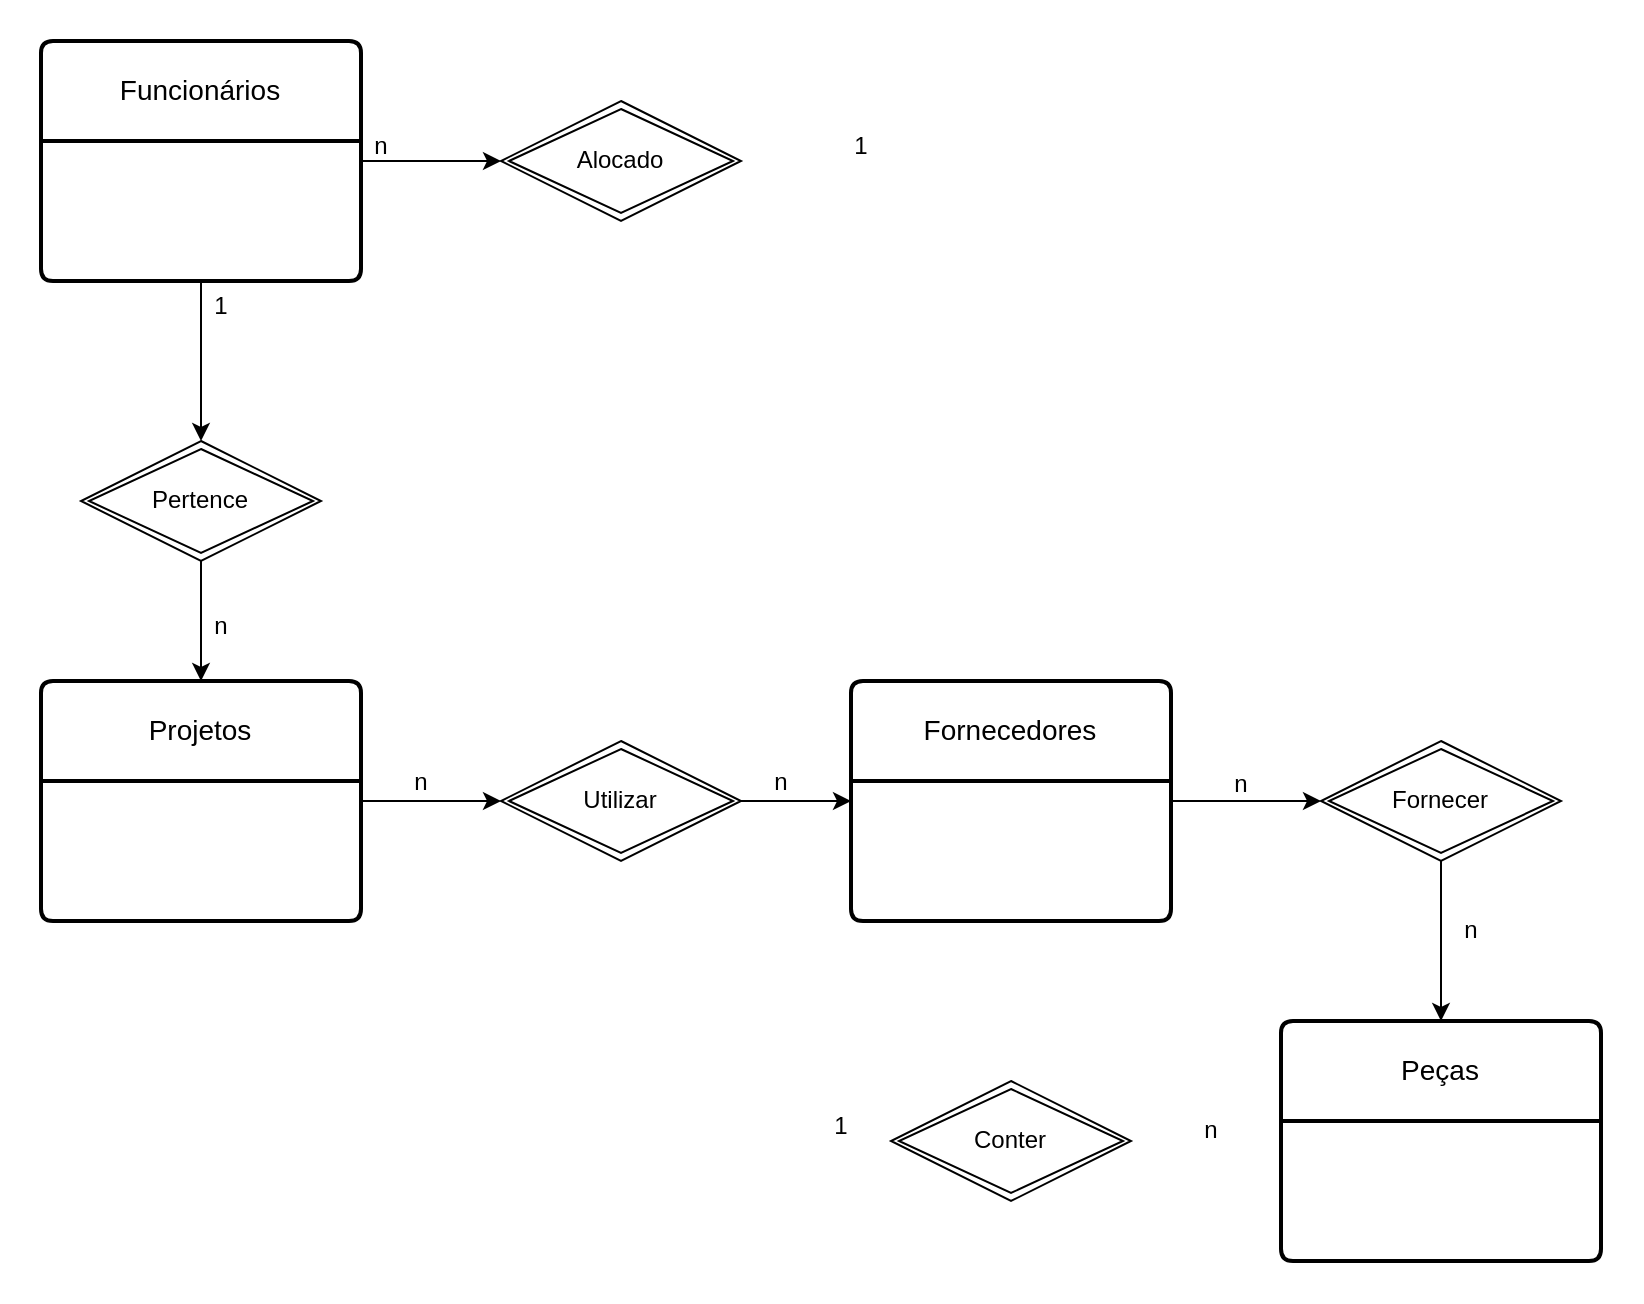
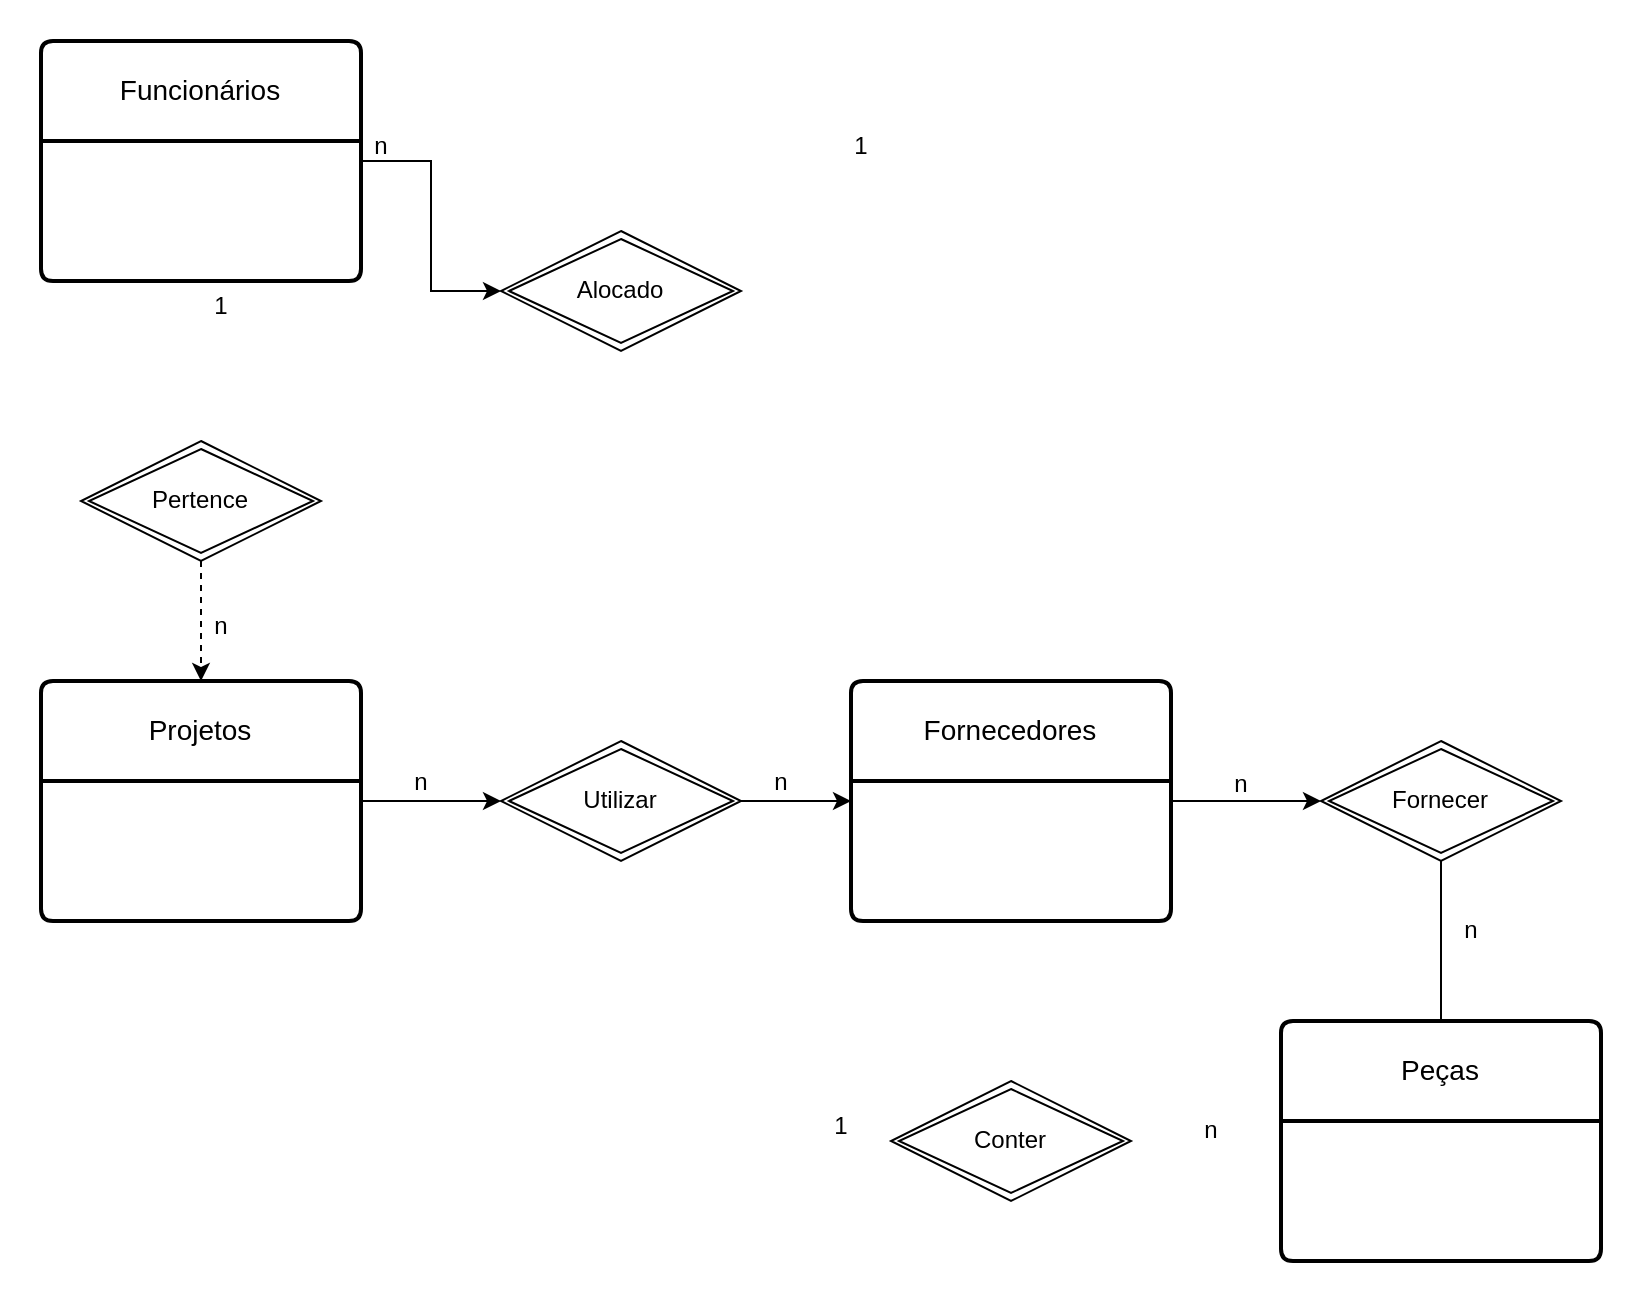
node "Alocado": moved (621, 161) -> (621, 291)
edge "Funcionários" -> "Pertence": removed
edge "Pertence" -> "Projetos": style solid -> dashed
edge "Fornecer" -> "Peças": arrowhead classic -> none
